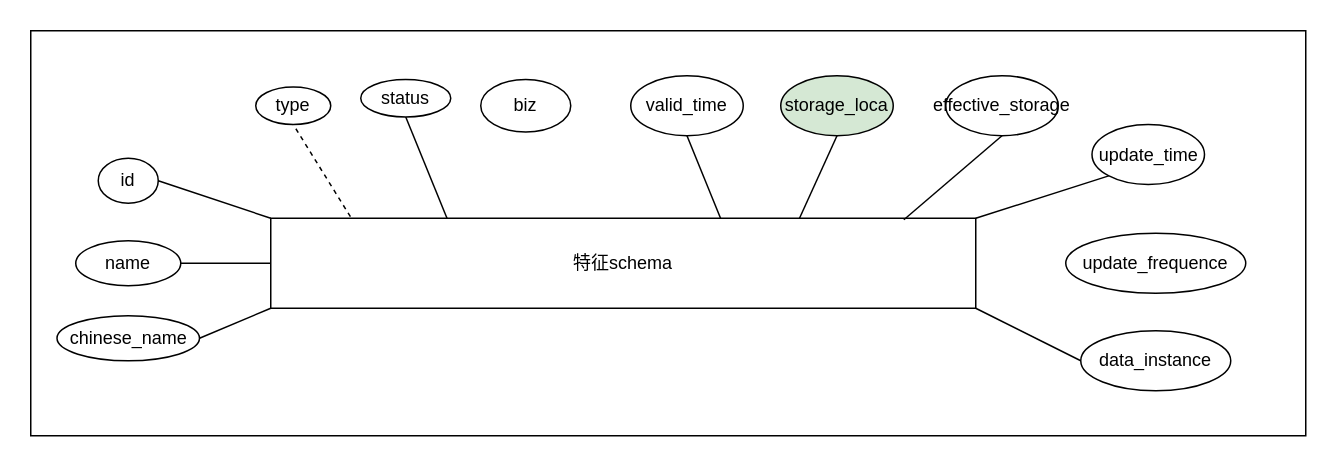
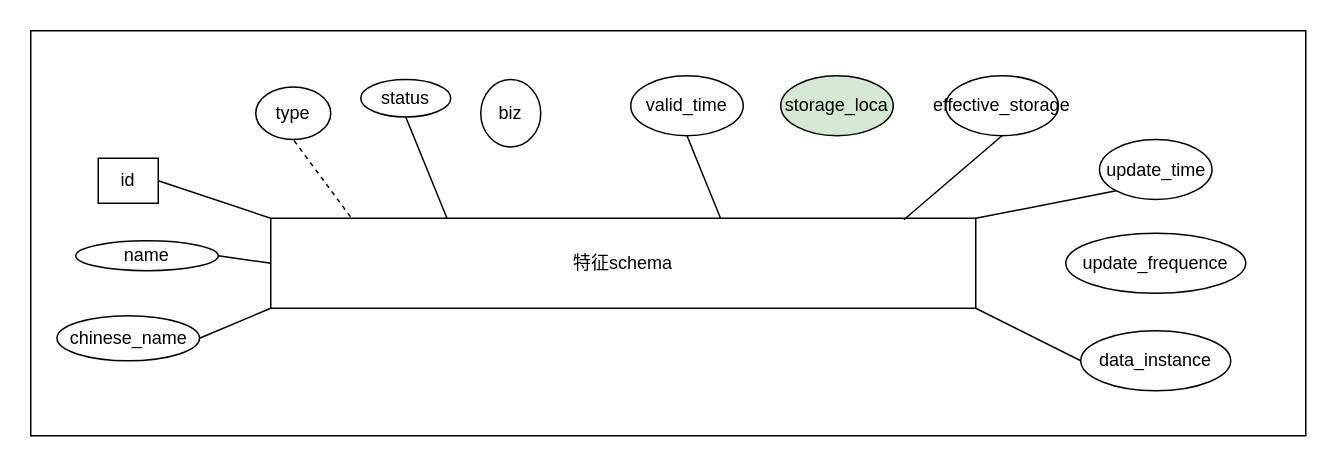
node "type": size 75x38 -> 75x53
node "biz": size 90x53 -> 60x68
node "update_time": moved (1148, 155) -> (1156, 170)
edge "storage_loca" -- "特征schema": removed
node "id": shape ellipse -> rectangle
node "name": size 105x45 -> 143x30
